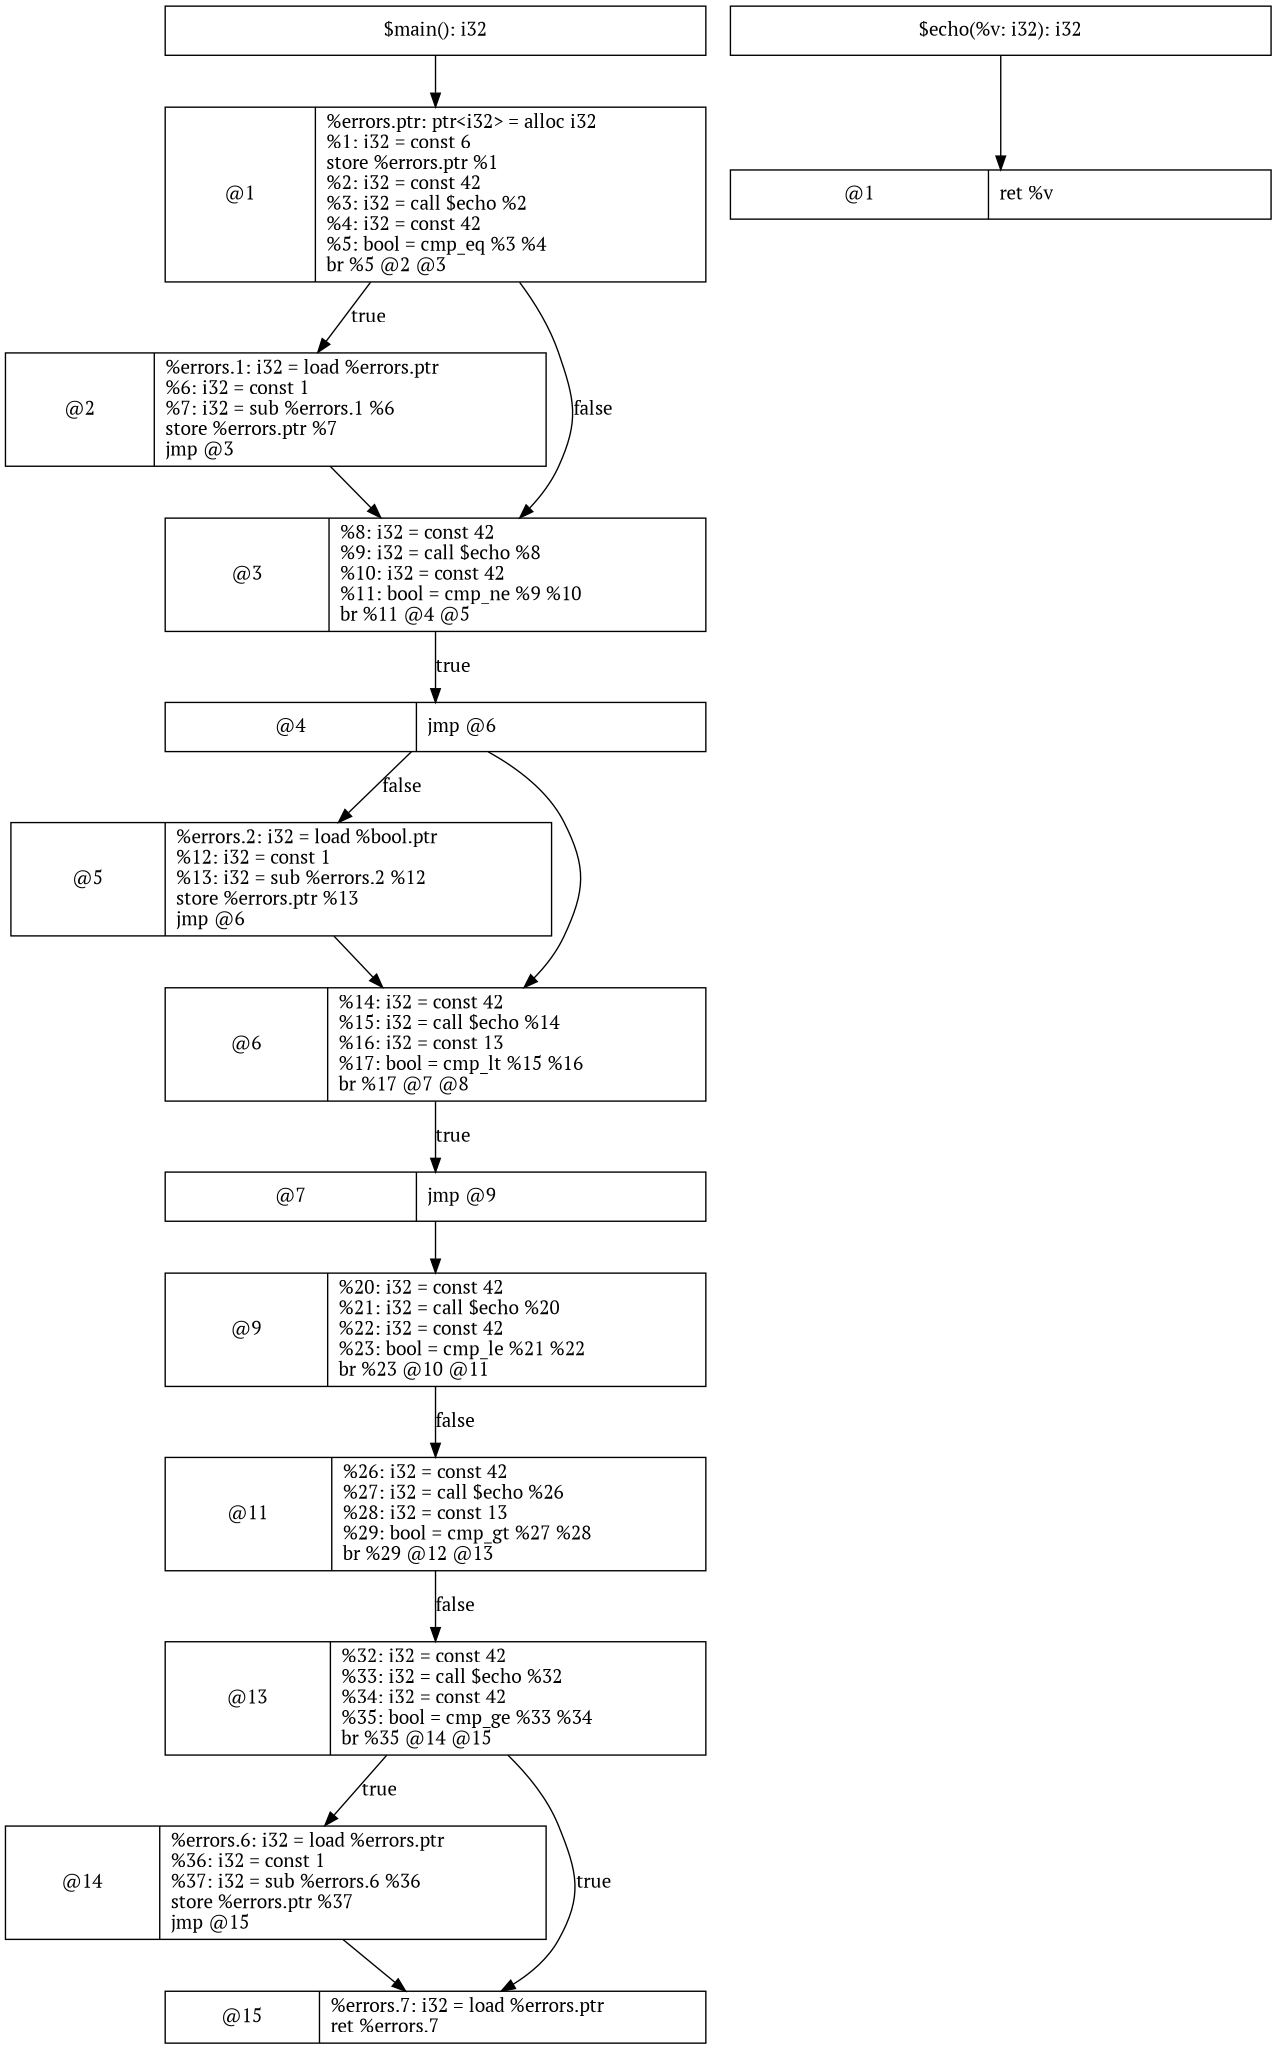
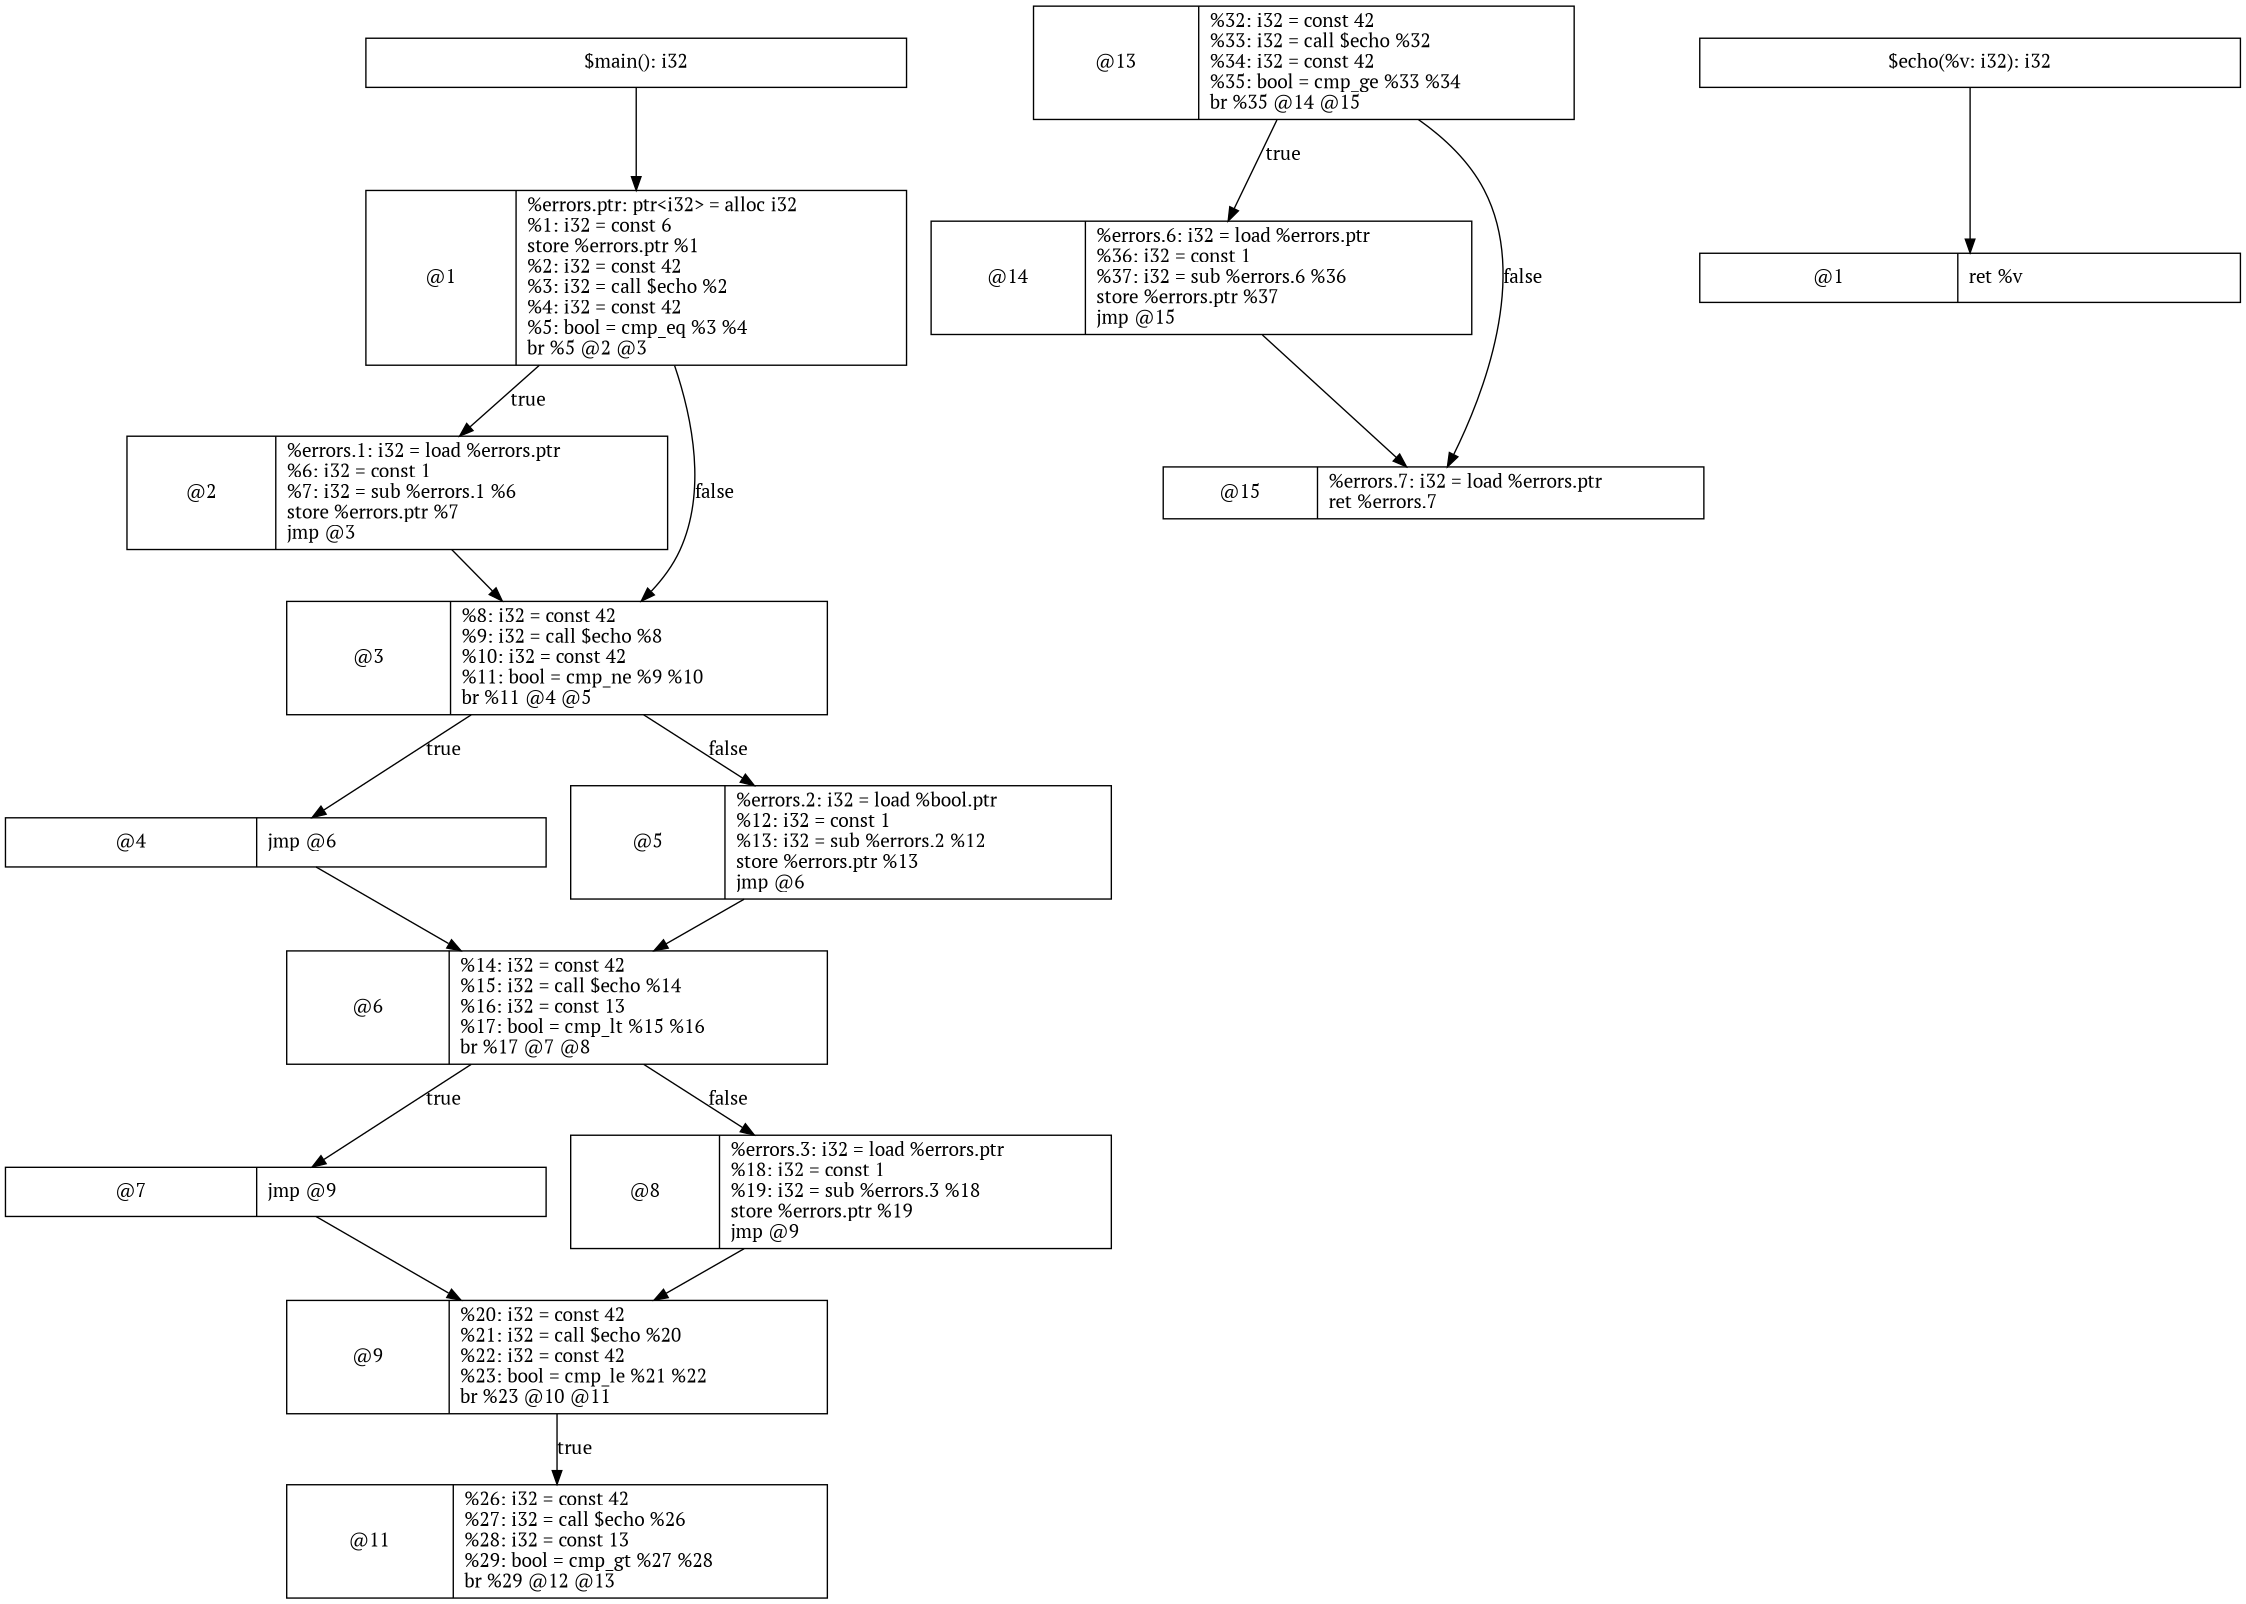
edge "@4" -> "@5": now "@3" -> "@5"
node "@8": added
edge "@9" -> "@11": label "false" -> "true"
edge "@11" -> "@13": removed, label "false"
edge "@13" -> "@15": label "true" -> "false"
